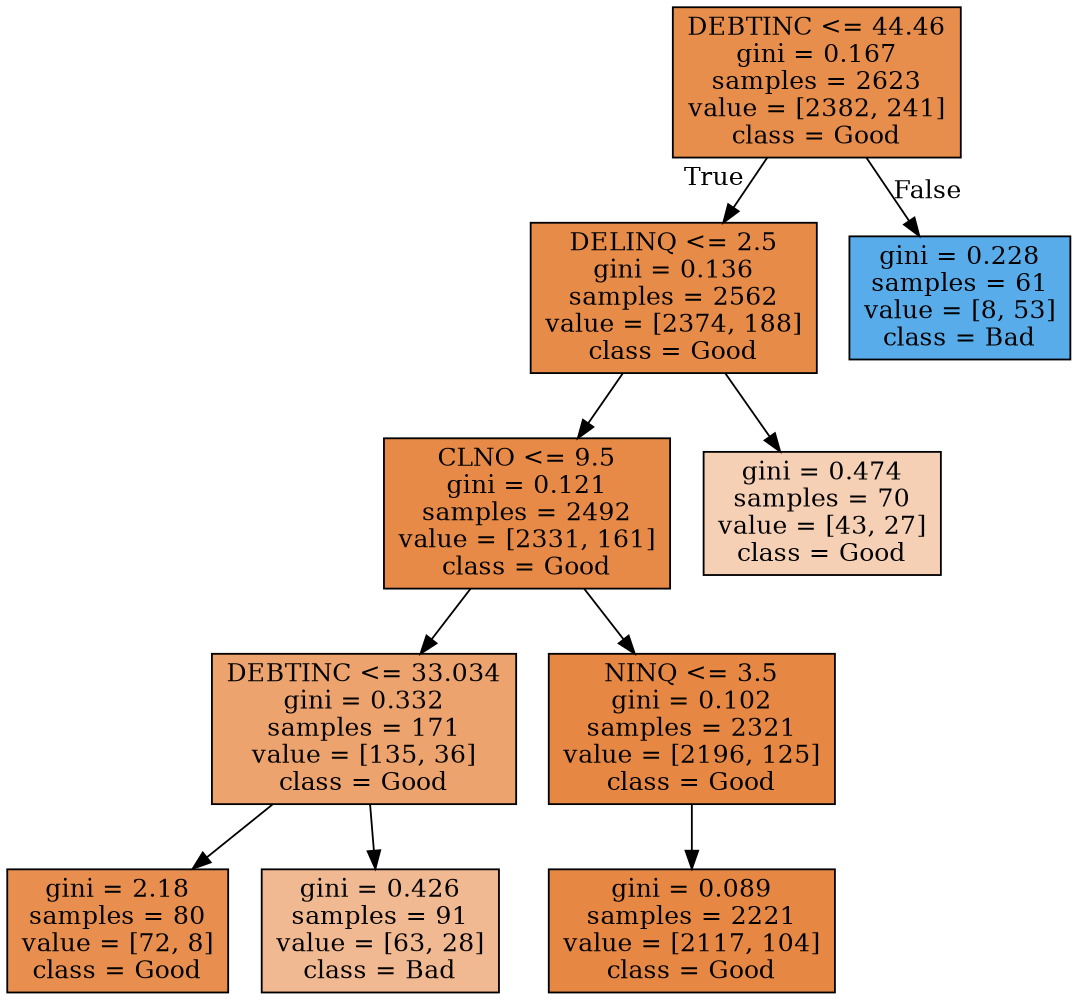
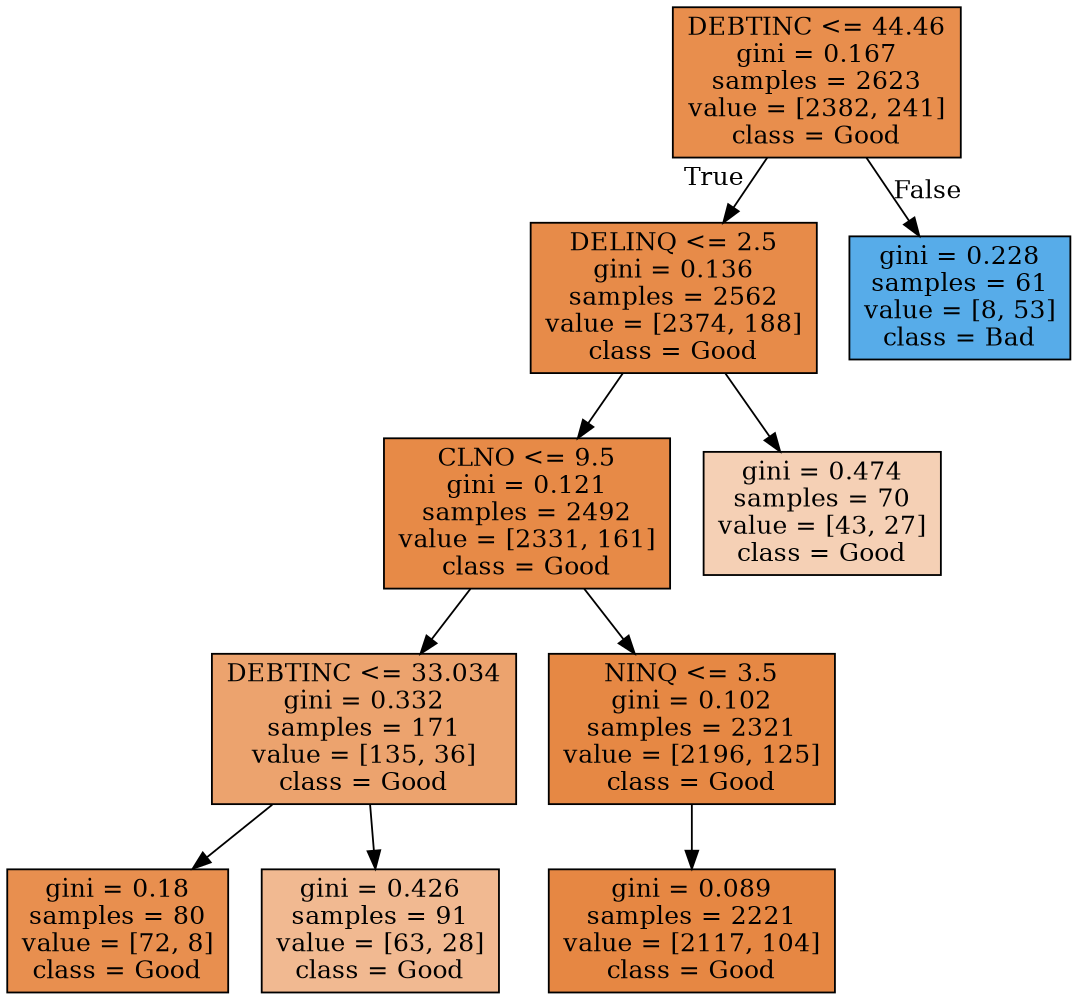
node "gini = 2.18 samples = 80 value = [72, 8] class = Good": label "gini = 2.18 samples = 80 value = [72, 8] class = Good" -> "gini = 0.18 samples = 80 value = [72, 8] class = Good"
node "gini = 0.426 samples = 91 value = [63, 28] class = Bad": label "gini = 0.426 samples = 91 value = [63, 28] class = Bad" -> "gini = 0.426 samples = 91 value = [63, 28] class = Good"
